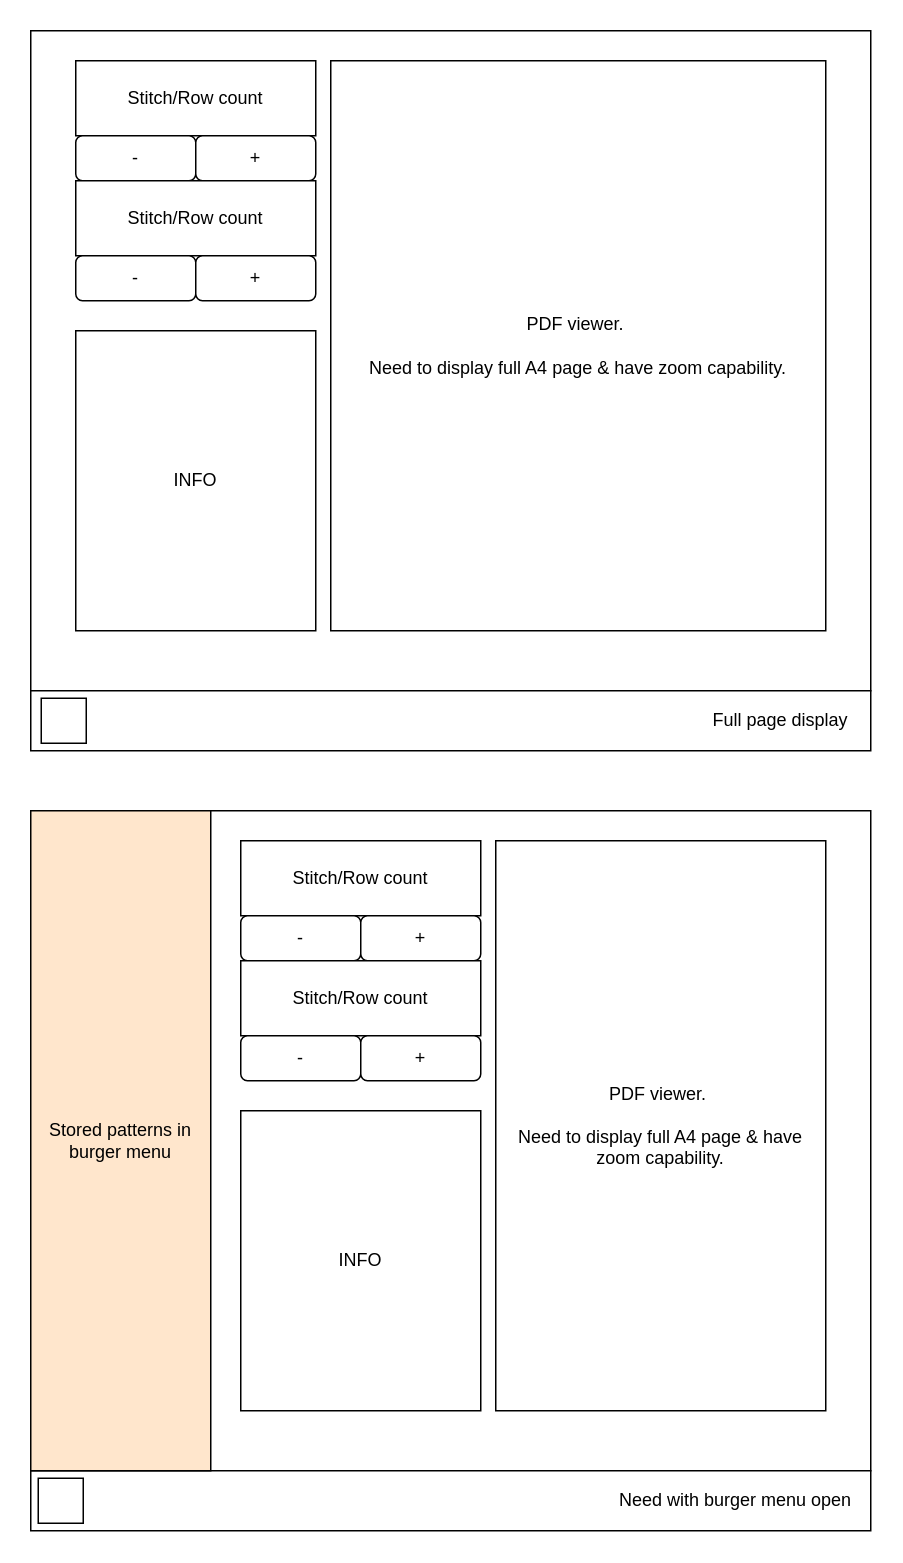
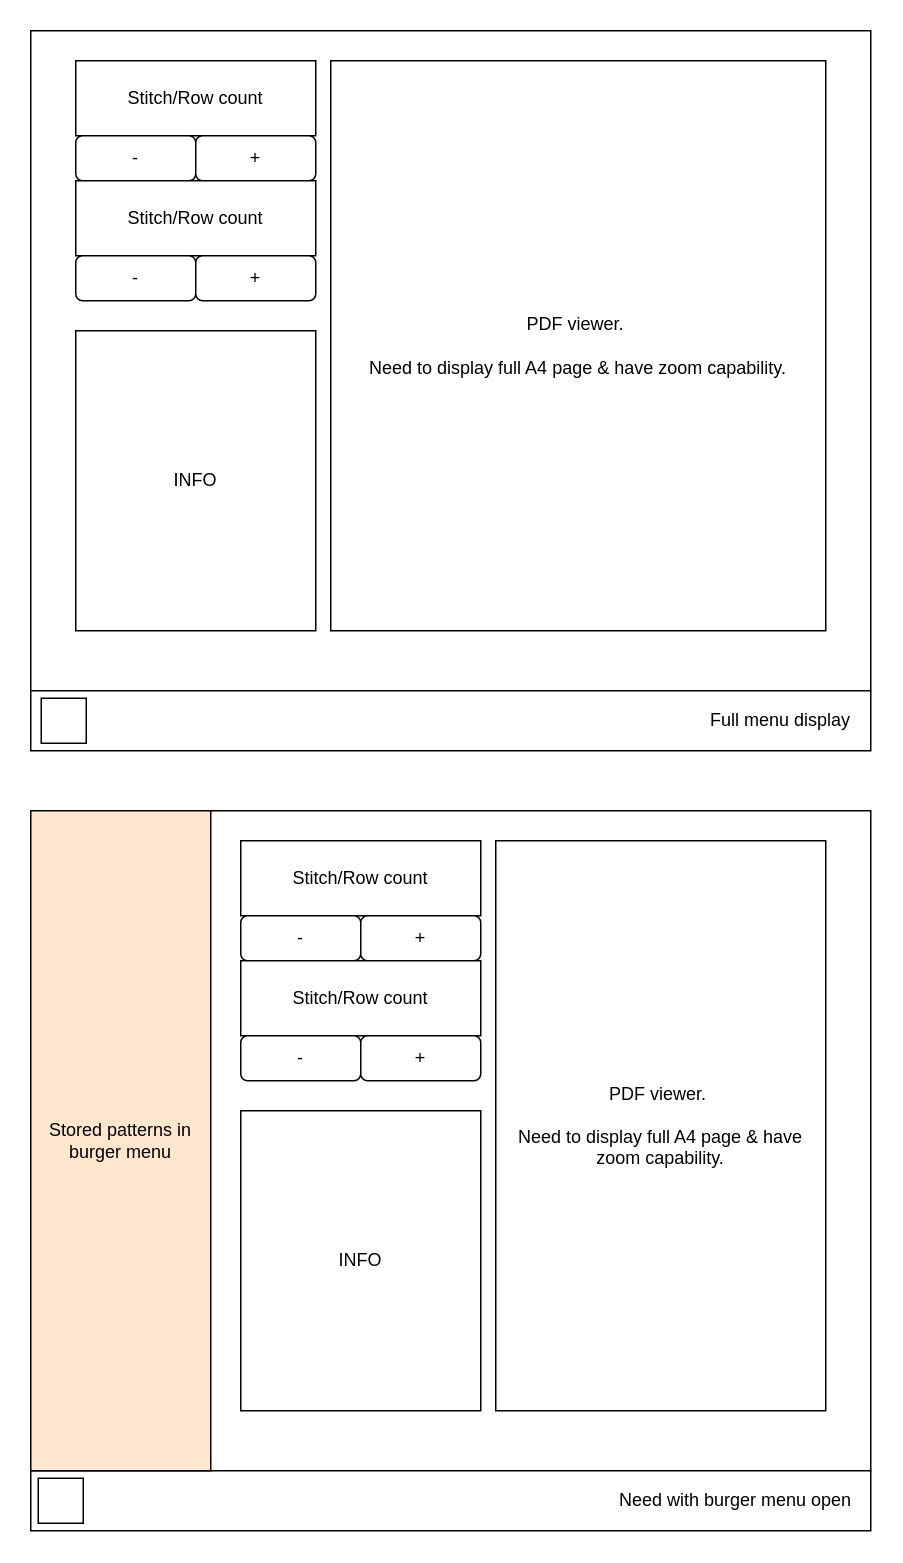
node "Full page display": label "Full page display" -> "Full menu display"
